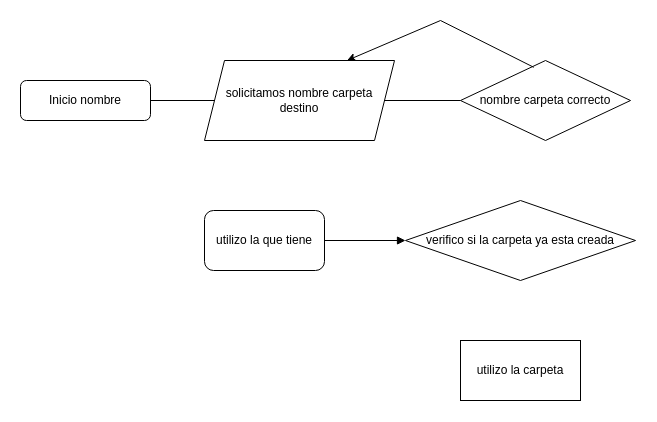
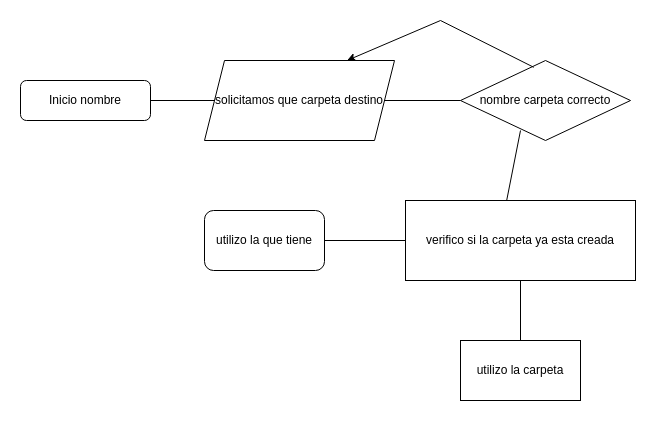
node "solicitamos nombre carpeta destino": label "solicitamos nombre carpeta destino" -> "solicitamos que carpeta destino"
edge "nombre carpeta correcto" -> "verifico si la carpeta ya esta creada": added
edge "utilizo la que tiene" -> "verifico si la carpeta ya esta creada": arrowhead block -> none
node "verifico si la carpeta ya esta creada": shape diamond -> rectangle
edge "verifico si la carpeta ya esta creada" -- "utilizo la carpeta": added
